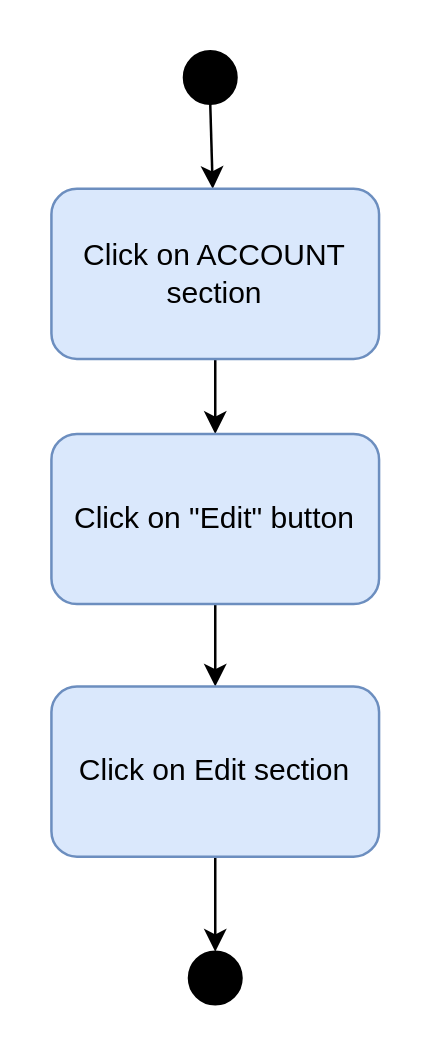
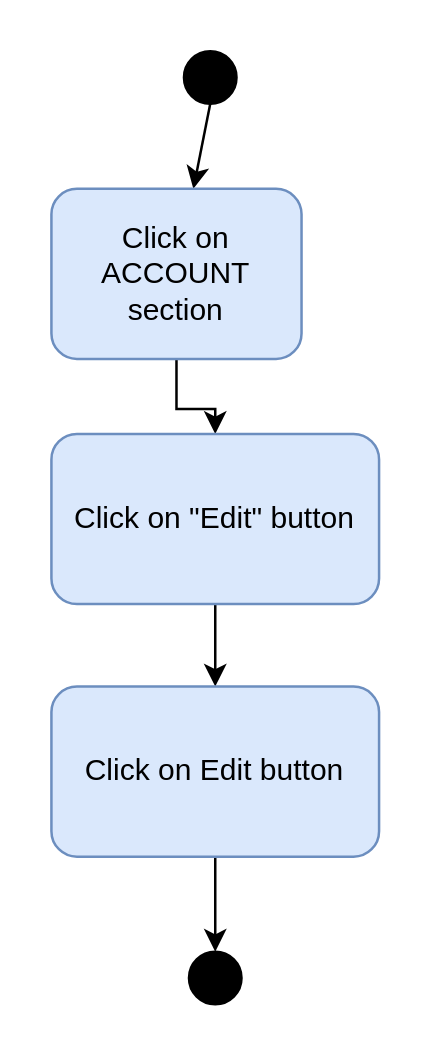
node "Click on ACCOUNT section": size 328x170 -> 250x170
node "Click on Edit section": label "Click on Edit section" -> "Click on Edit button"
